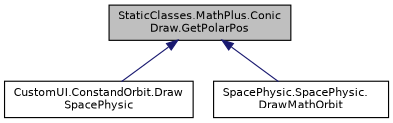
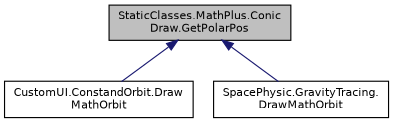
node "CustomUI.ConstandOrbit.Draw SpacePhysic": label "CustomUI.ConstandOrbit.Draw SpacePhysic" -> "CustomUI.ConstandOrbit.Draw MathOrbit"
node "SpacePhysic.SpacePhysic. DrawMathOrbit": label "SpacePhysic.SpacePhysic. DrawMathOrbit" -> "SpacePhysic.GravityTracing. DrawMathOrbit"
